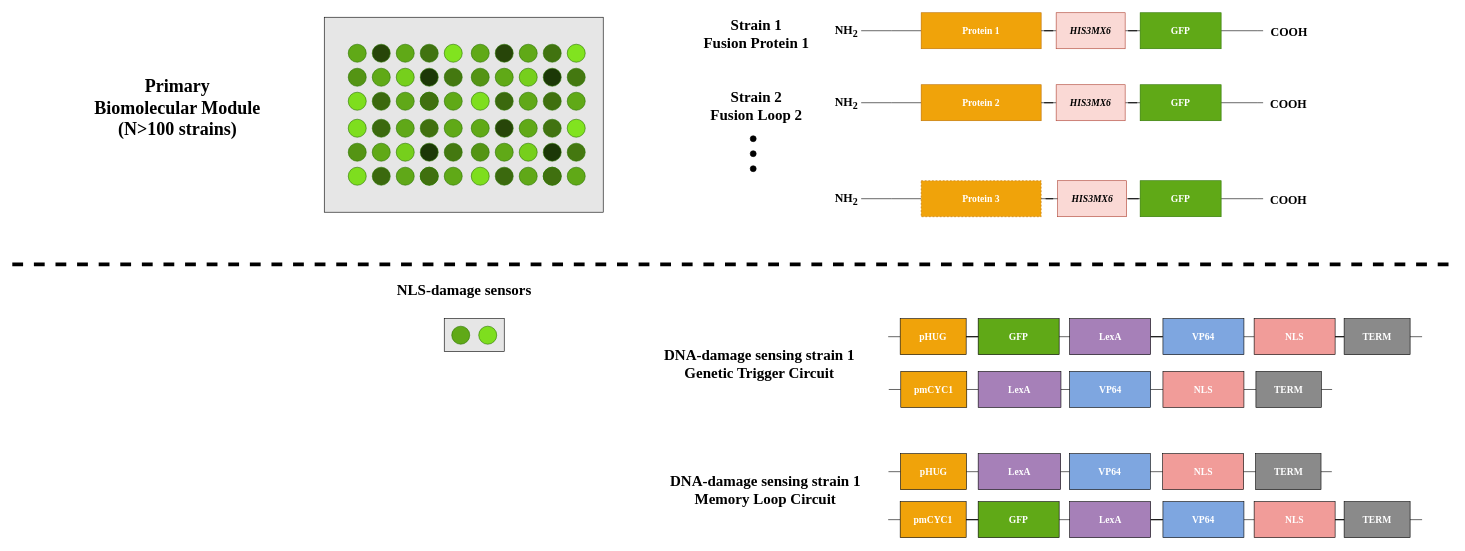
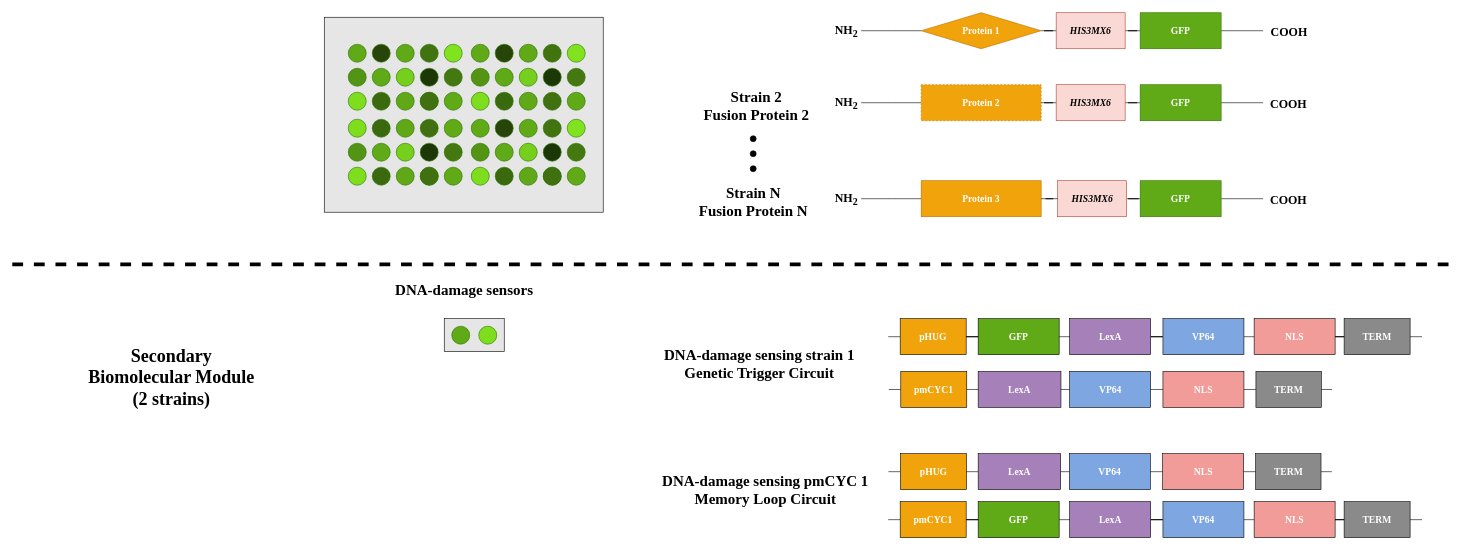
node "Protein 1": shape rectangle -> diamond
node "Strain 1 Fusion Protein 1": removed
node "Protein 2": style solid -> dashed
node "Strain 2 Fusion Loop 2": label "Strain 2 Fusion Loop 2" -> "Strain 2 Fusion Protein 2"
node "PrimaryBiomolecular Module (N>100 strains)": removed
node "Protein 3": style dashed -> solid
node "Strain NFusion Protein N": added
node "NLS-damage sensors": label "NLS-damage sensors" -> "DNA-damage sensors"
node "Secondary Biomolecular Module (2 strains)": added
node "DNA-damage sensing strain 1 Memory Loop Circuit": label "DNA-damage sensing strain 1 Memory Loop Circuit" -> "DNA-damage sensing pmCYC 1 Memory Loop Circuit"
